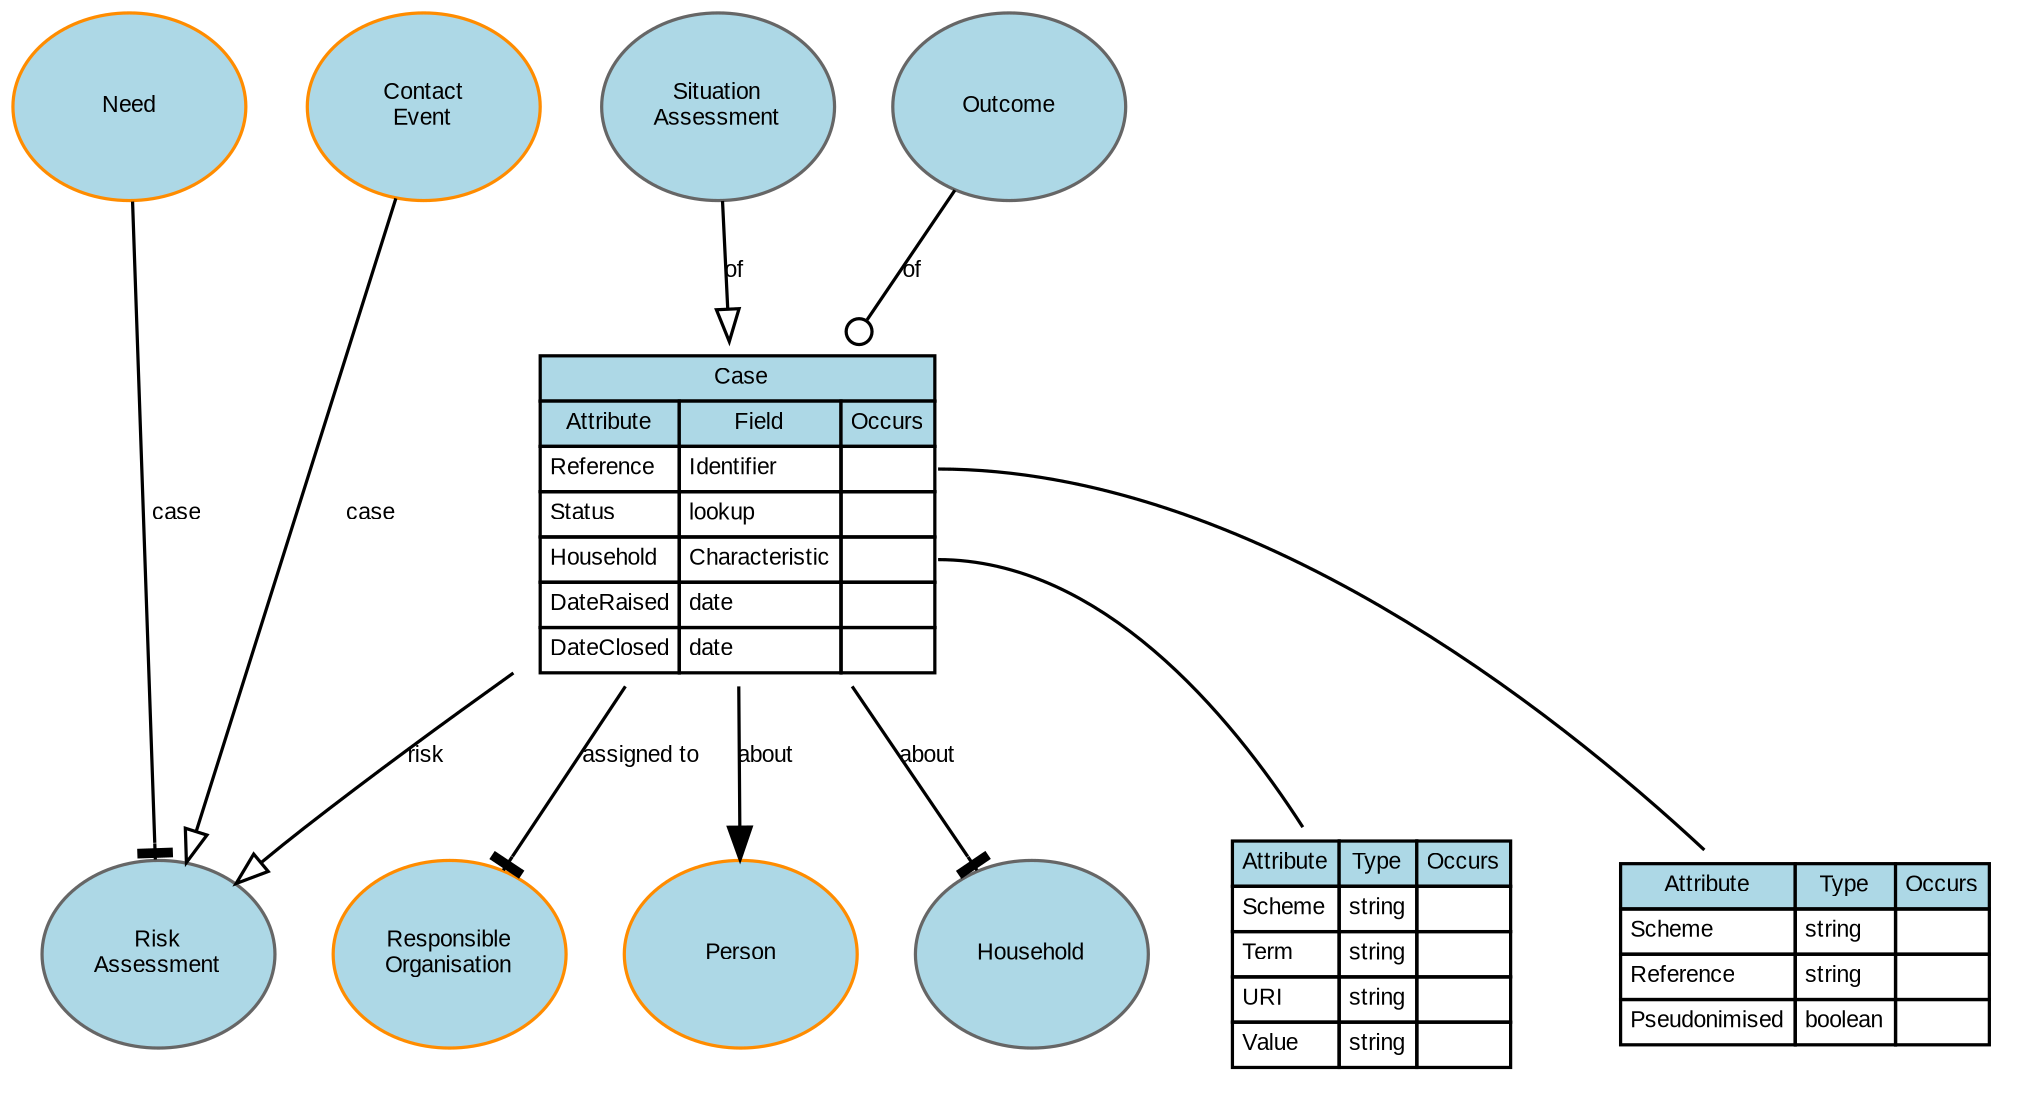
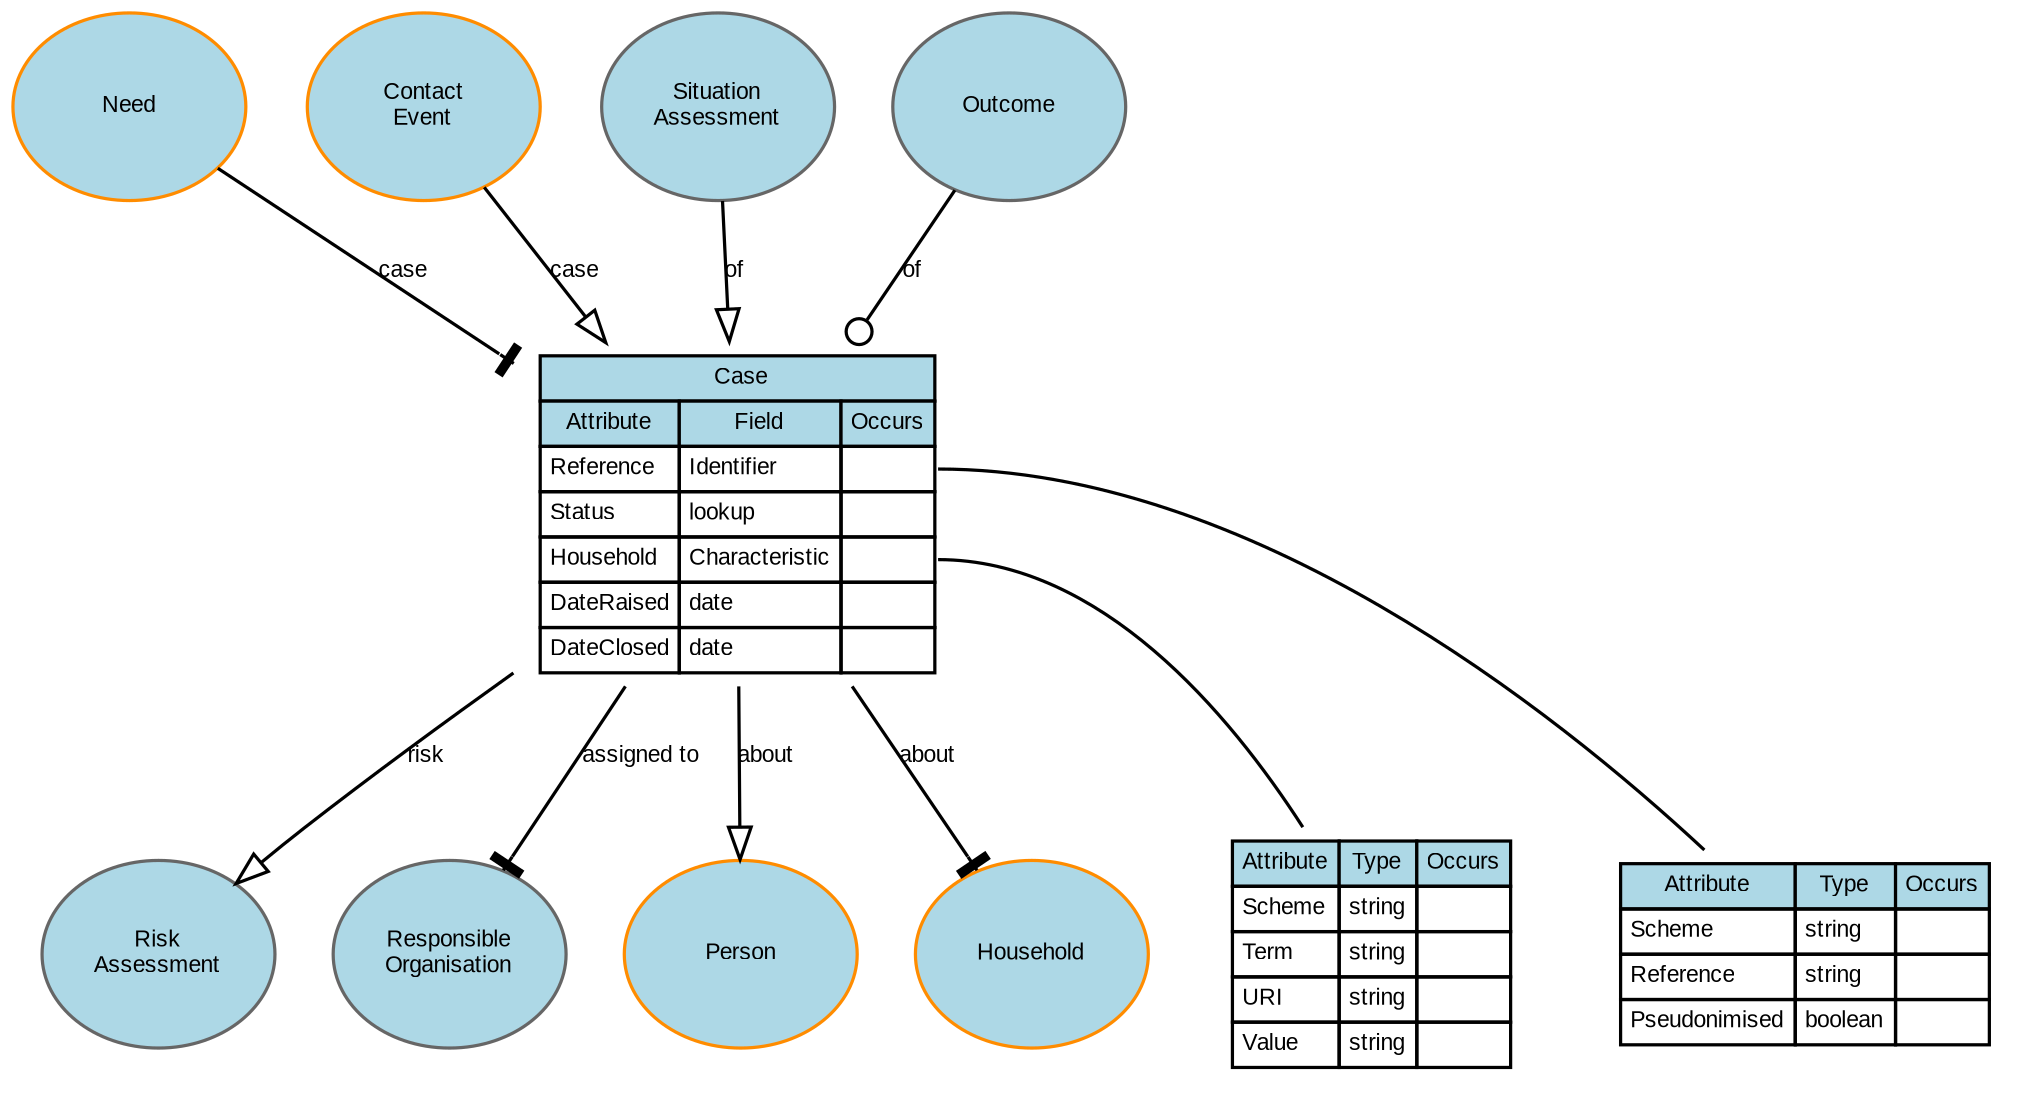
edge "Contact Event" -> "Risk Assessment": now "Contact Event" -> "Case"
edge "Need" -> "Risk Assessment": now "Need" -> "Case"
edge "Case" -> "Person": arrowhead normal -> onormal
node "Responsible Organisation": color darkorange -> gray40
node "Household": color gray40 -> darkorange
